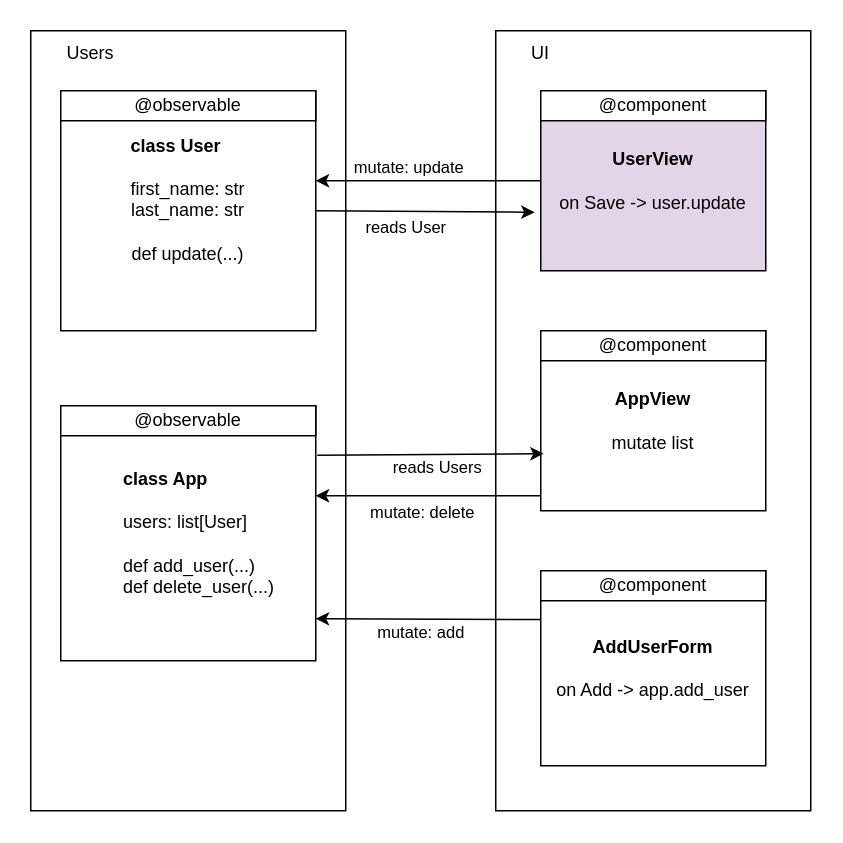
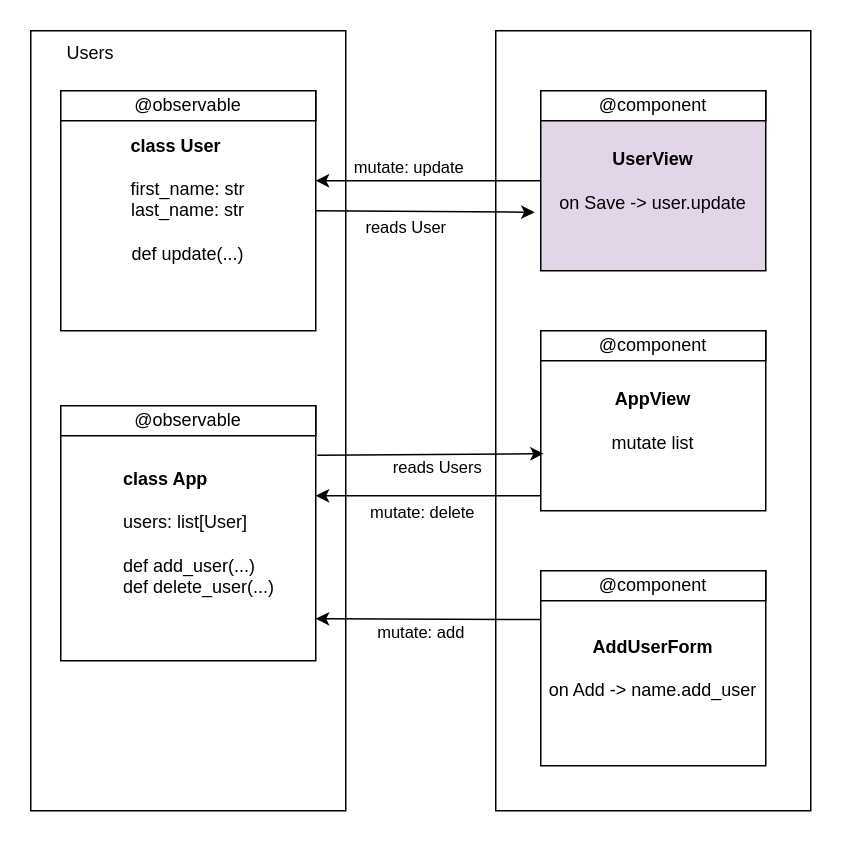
node "UI": removed
node "AddUserForm on Add -> app.add_user": label "AddUserForm on Add -> app.add_user" -> "AddUserForm on Add -> name.add_user"
